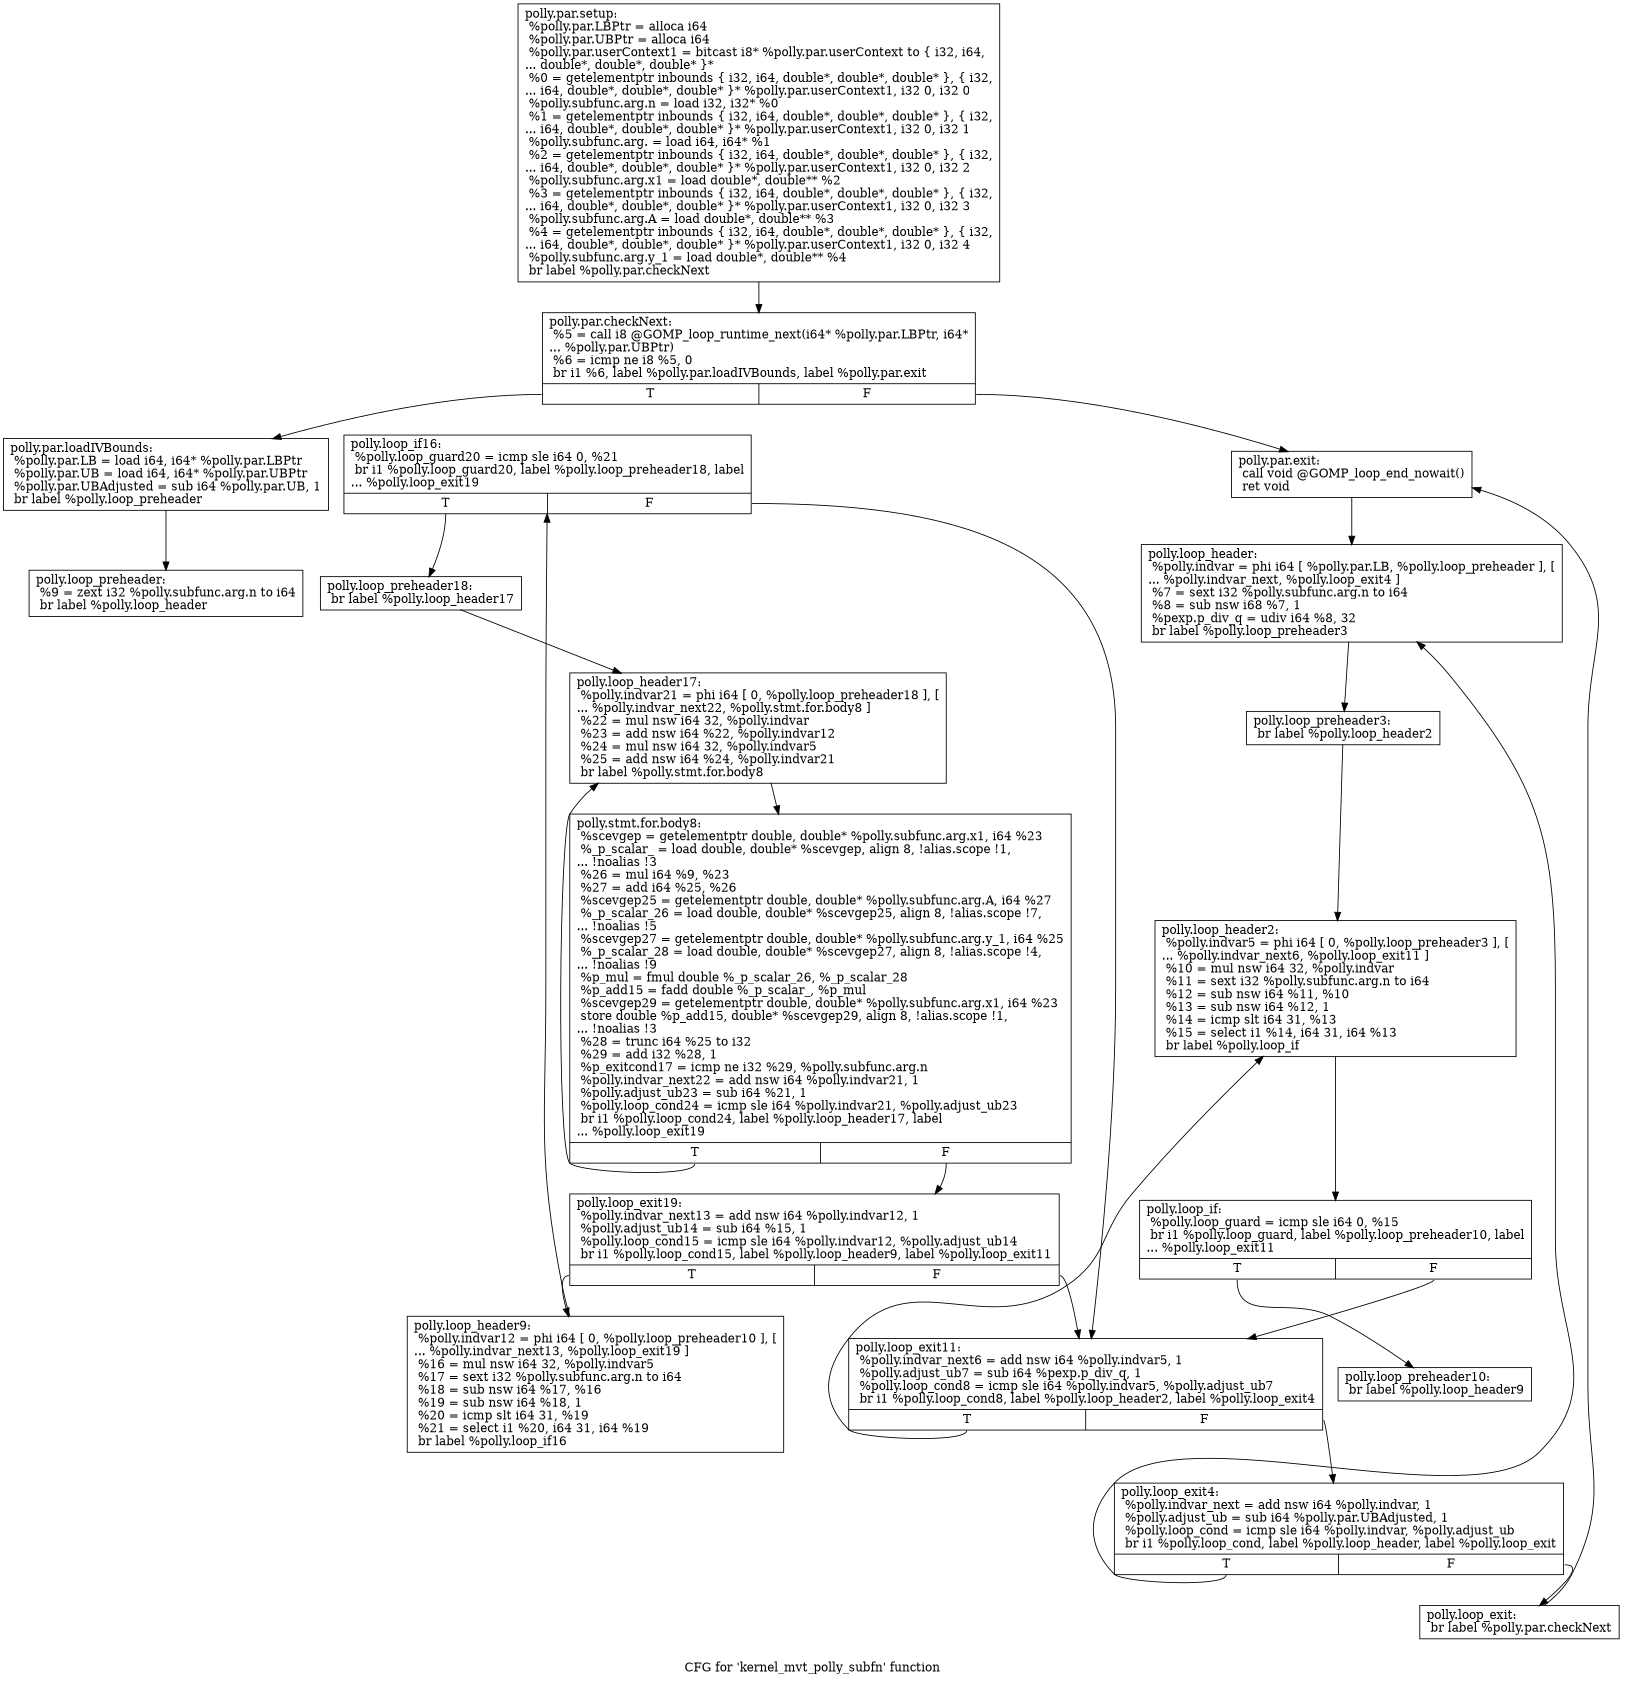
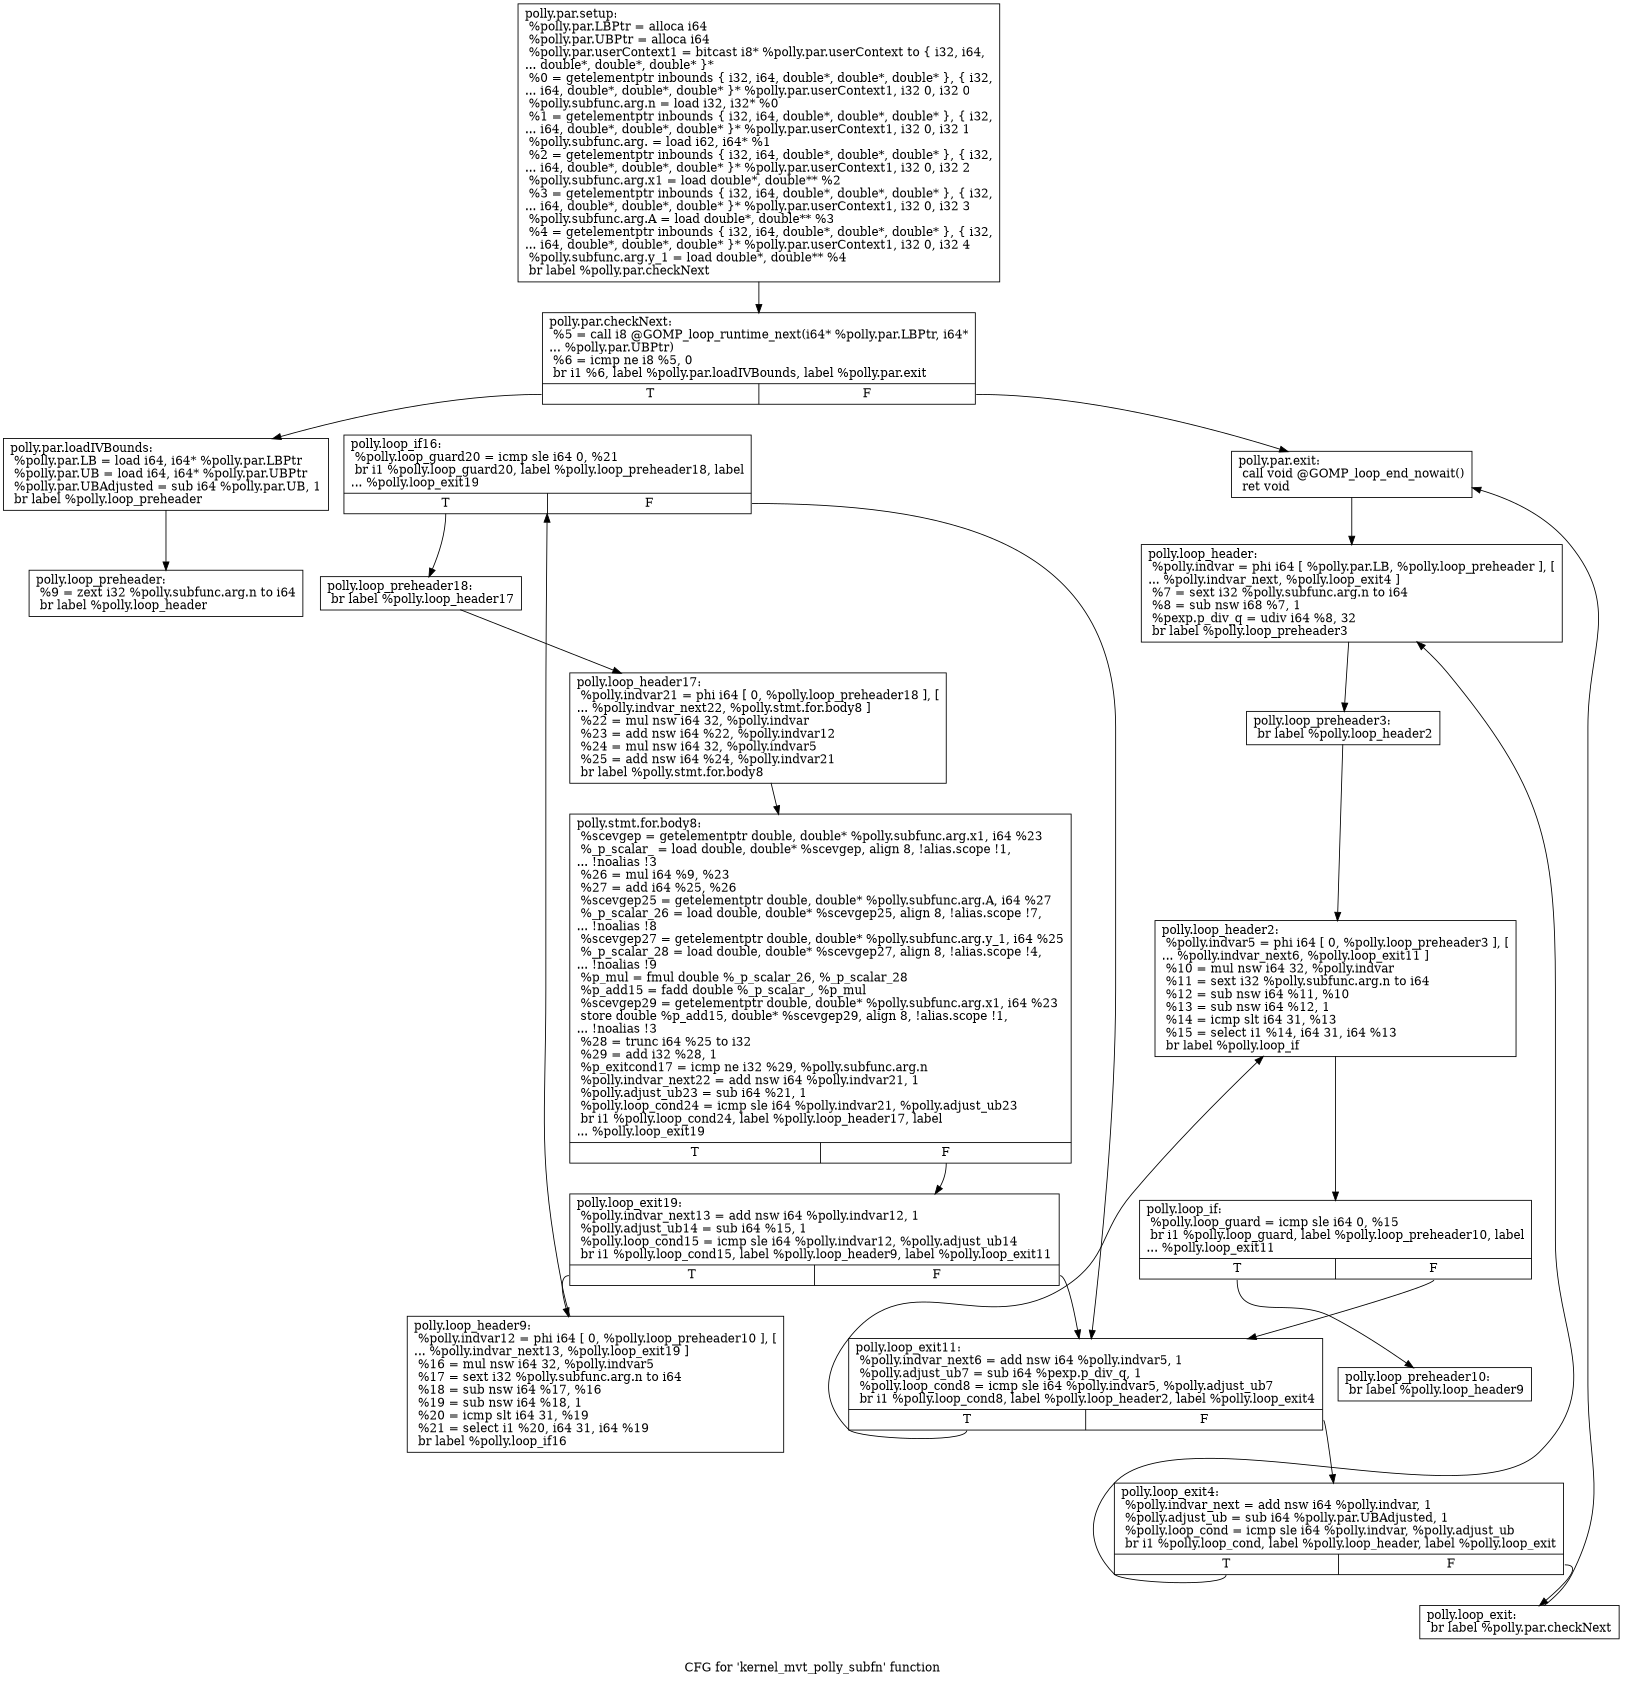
node "polly.par.setup:": text "%polly.subfunc.arg. = load i64, i64* %1" -> "%polly.subfunc.arg. = load i62, i64* %1"
node "polly.stmt.for.body8:": text "... !noalias !5" -> "... !noalias !8"
edge "polly.stmt.for.body8:" -> "polly.loop_header17:": removed
